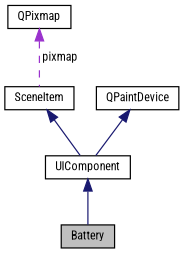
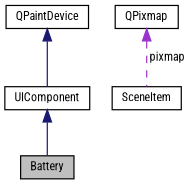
edge "UIComponent" -> "SceneItem": removed
